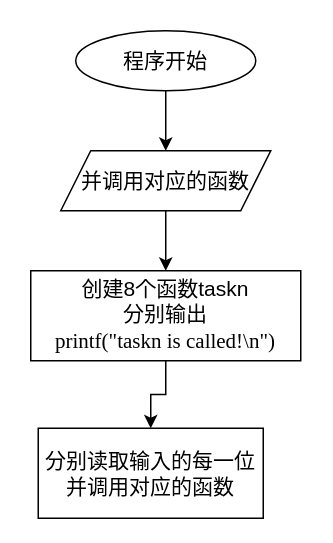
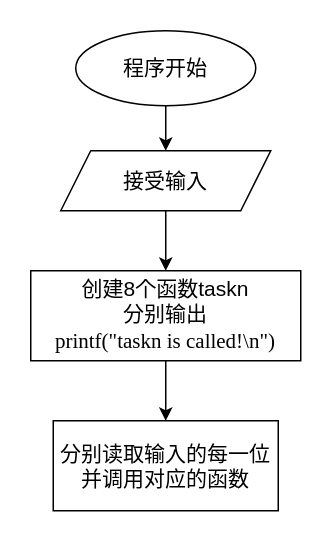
node "程序开始": size 180x60 -> 180x75
node "并调用对应的函数": label "并调用对应的函数" -> "接受输入"
node "分别读取输入的每一位 并调用对应的函数": moved (151, 473) -> (166, 466)
